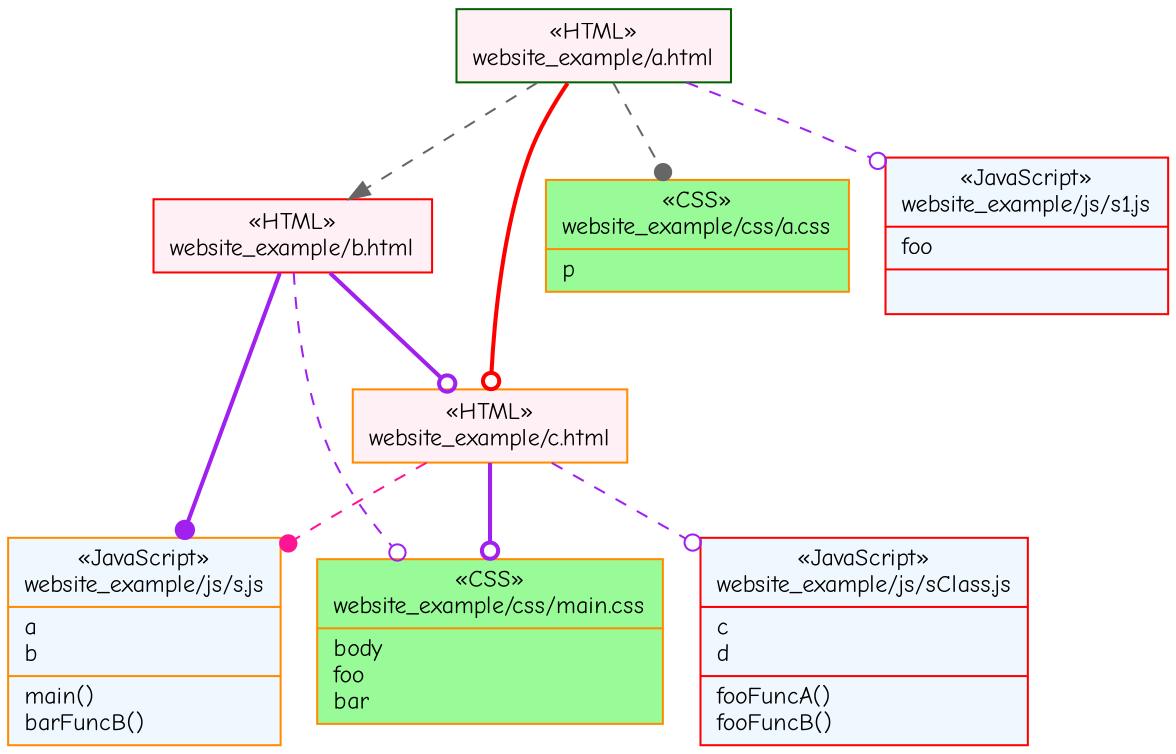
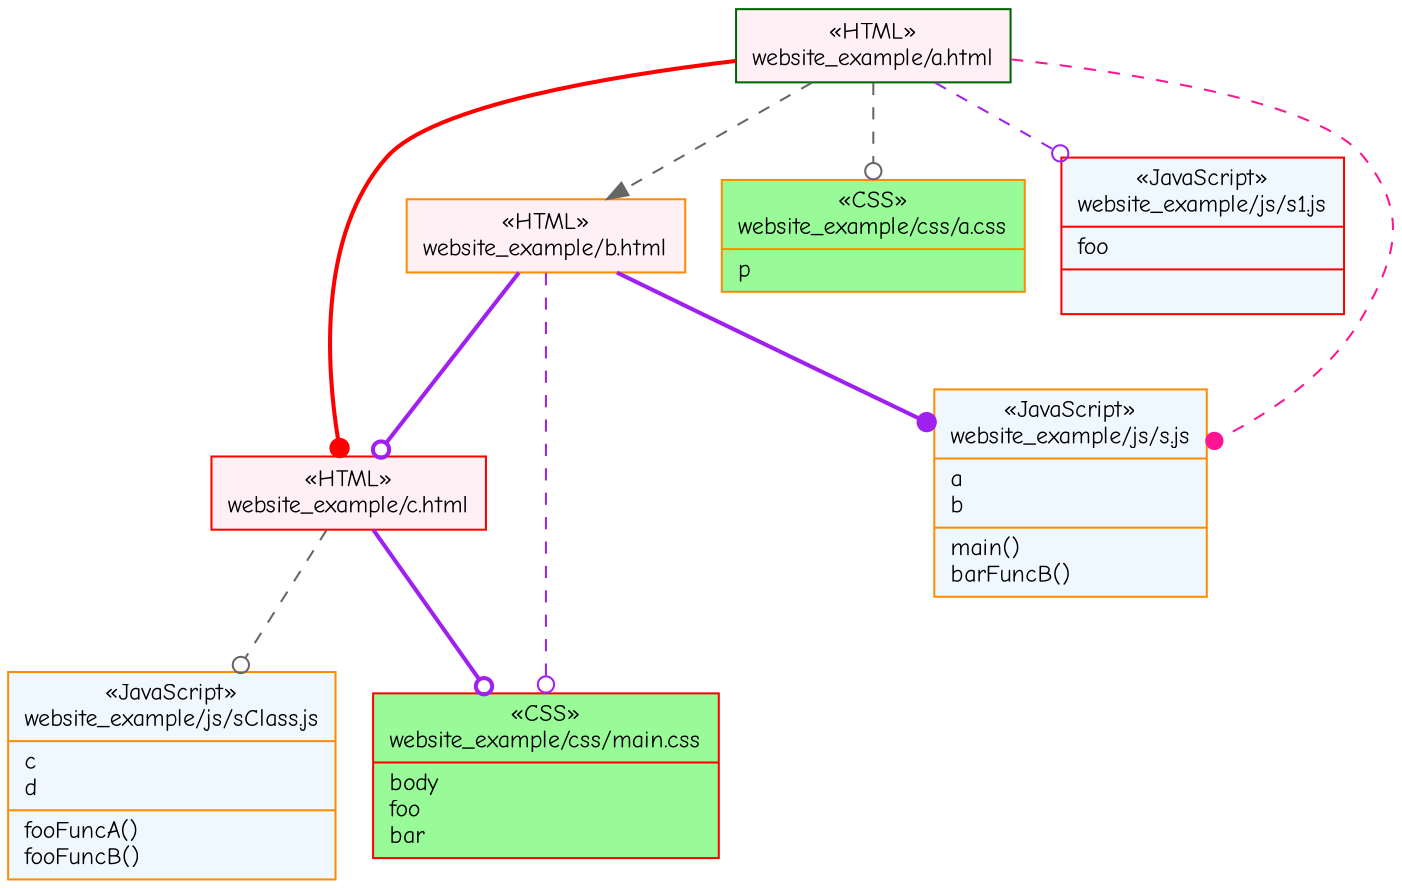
edge "website_example/a.html" -> "website_example/css/a.css": arrowhead dot -> odot
edge "website_example/a.html" -> "website_example/c.html": arrowhead odot -> dot
node "website_example/b.html": color red -> darkorange
node "website_example/c.html": color darkorange -> red
edge "website_example/c.html" -> "website_example/js/s.js": now "website_example/a.html" -> "website_example/js/s.js"
edge "website_example/c.html" -> "website_example/js/sClass.js": color purple -> gray40
node "website_example/css/main.css": color darkorange -> red
node "website_example/js/sClass.js": color red -> darkorange
